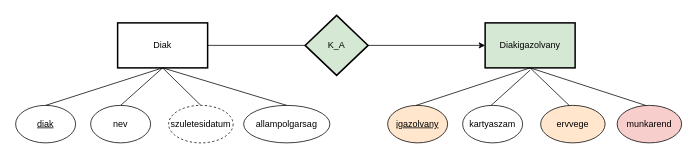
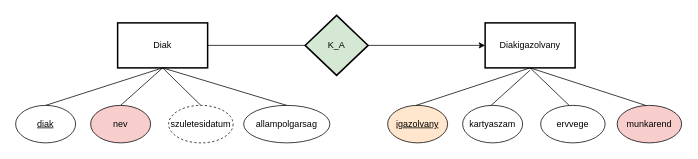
node "Diakigazolvany": fillcolor #d5e8d4 -> #ffffff
node "nev": fillcolor #ffffff -> #f8cecc
node "ervvege": fillcolor #ffe6cc -> #ffffff
